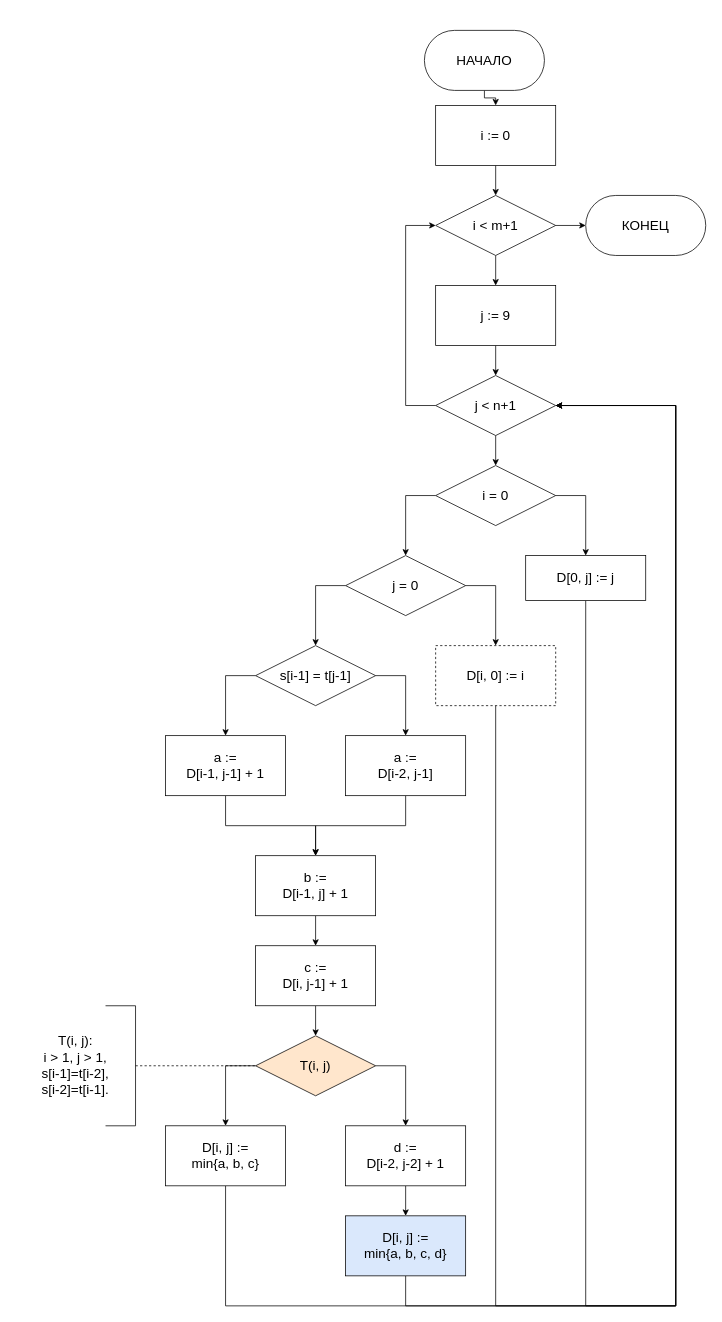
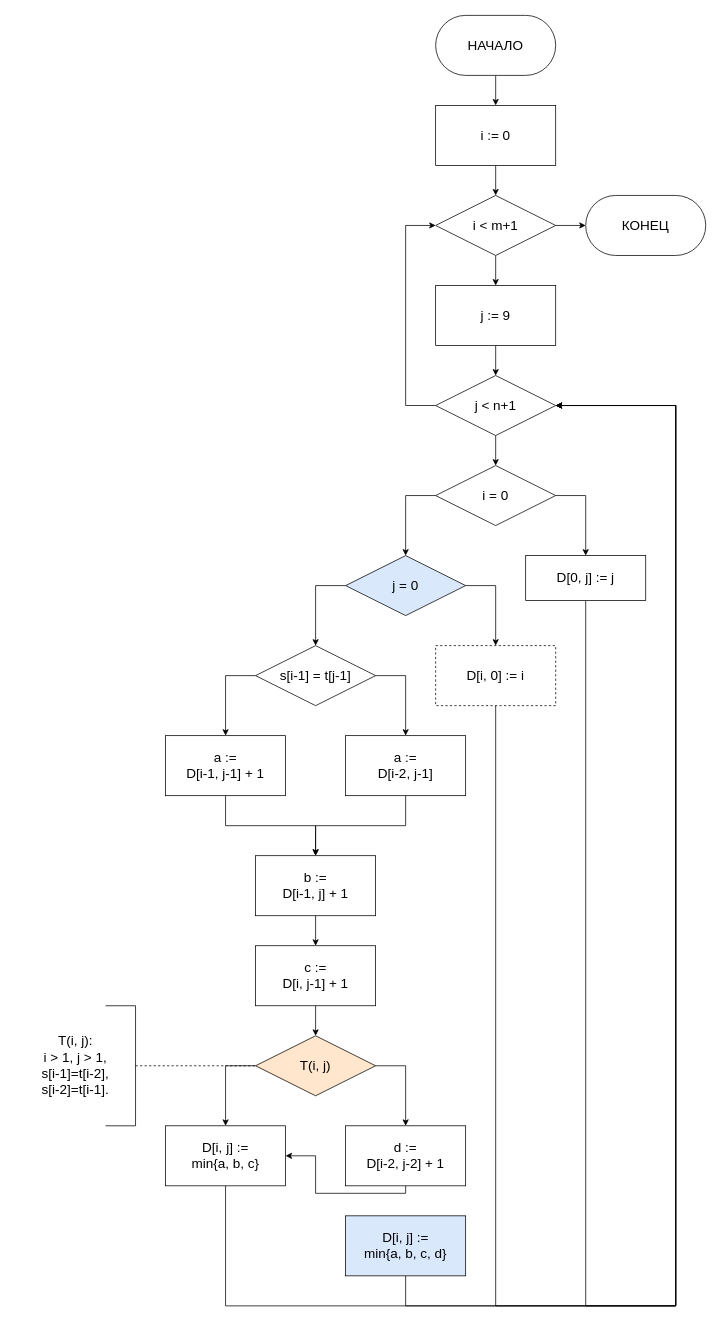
node "НАЧАЛО": moved (484, 60) -> (495, 45)
node "j = 0": fillcolor #ffffff -> #dae8fc
edge "d := D[i-2, j-2] + 1" -> "D[i, j] := min{a, b, c, d}": now "d := D[i-2, j-2] + 1" -> "D[i, j] :=min{a, b, c}"
